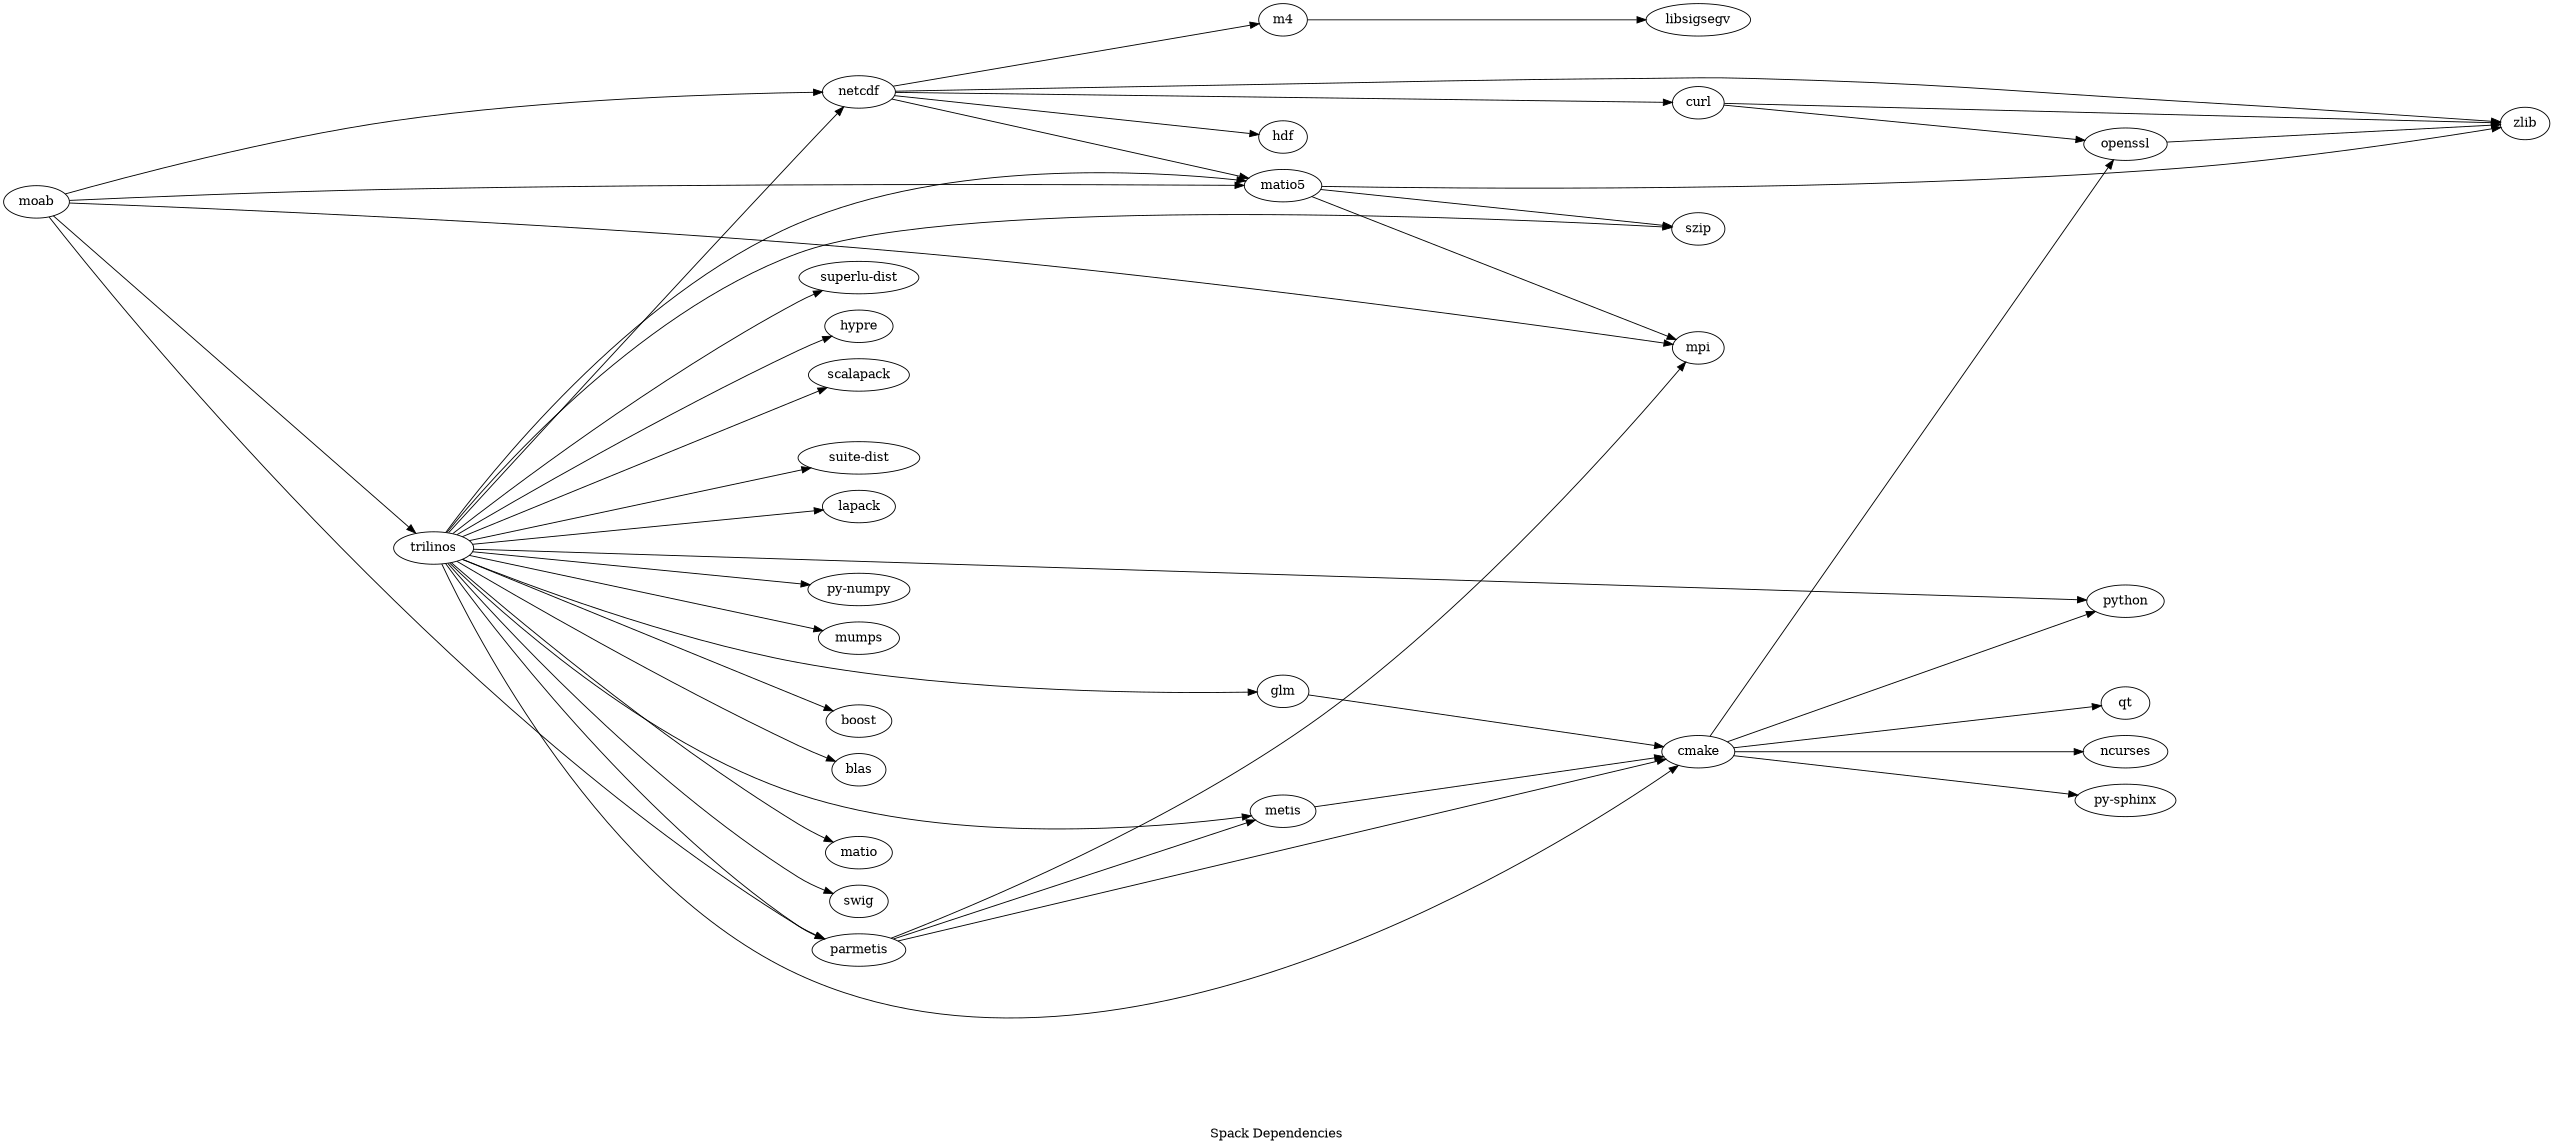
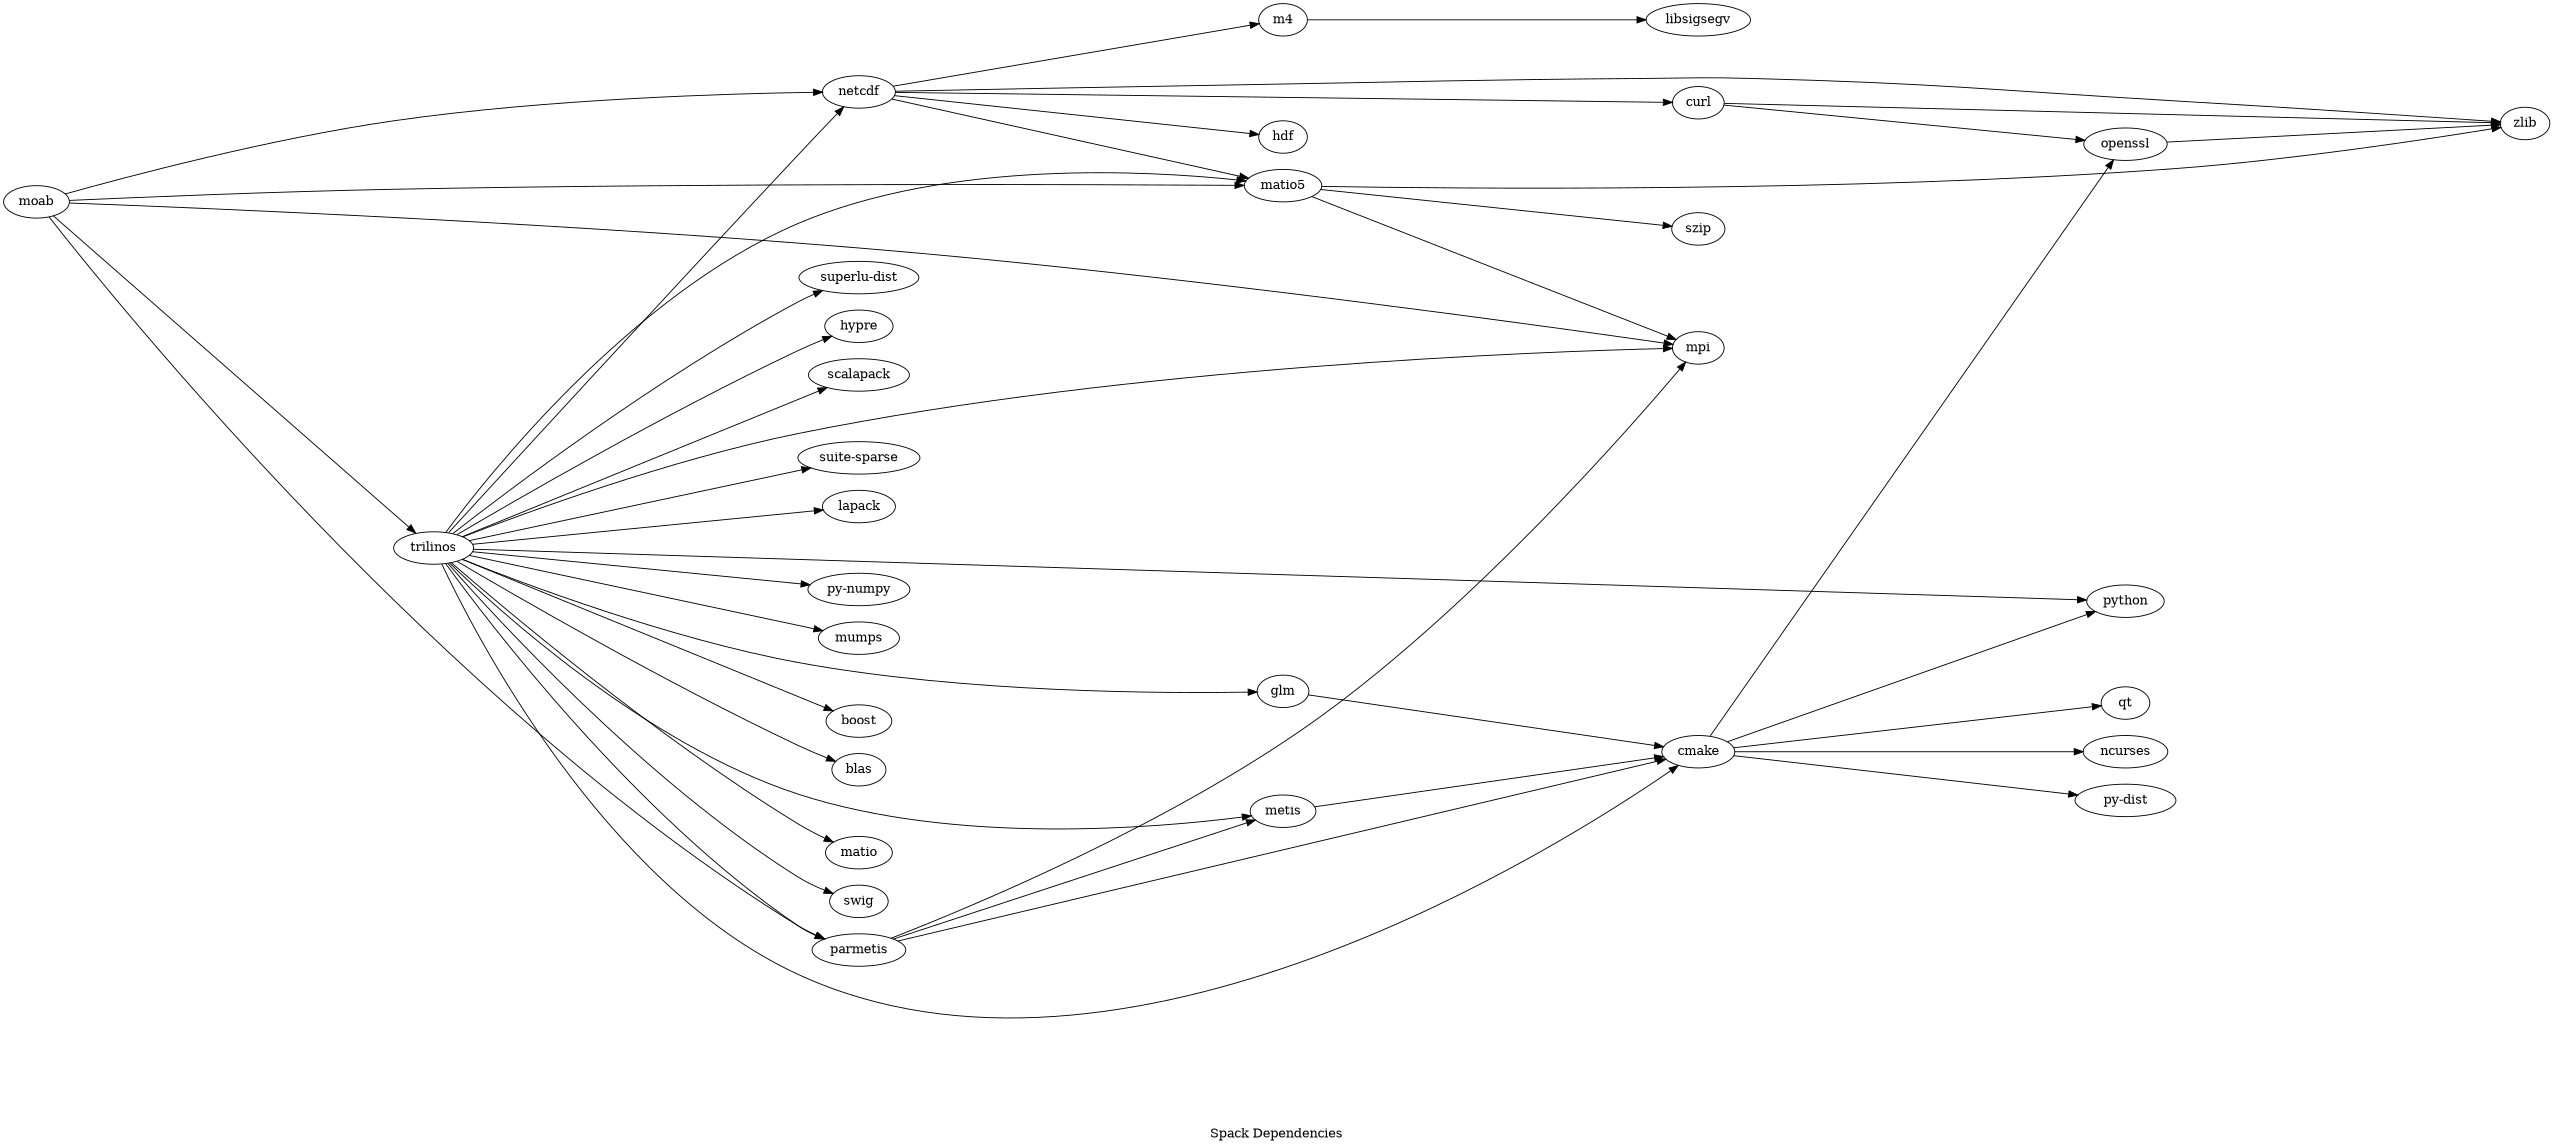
edge "trilinos" -> "szip": now "trilinos" -> "mpi"
node "suite-dist": label "suite-dist" -> "suite-sparse"
node "py-sphinx": label "py-sphinx" -> "py-dist"
